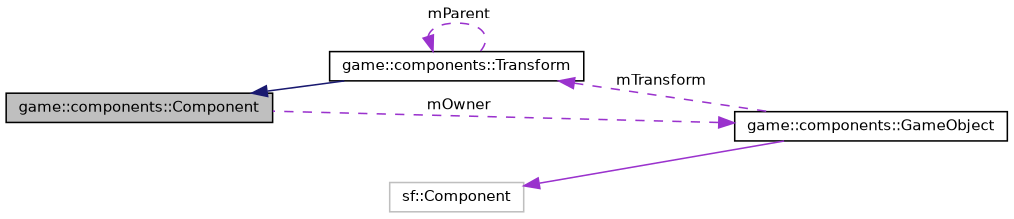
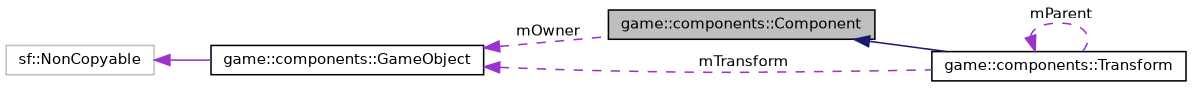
edge "game::components::GameObject" -> "game::components::Transform": reversed
node "sf::Component": label "sf::Component" -> "sf::NonCopyable"
